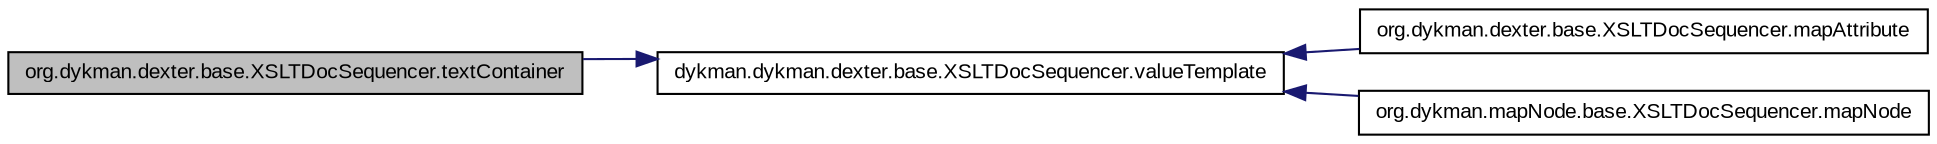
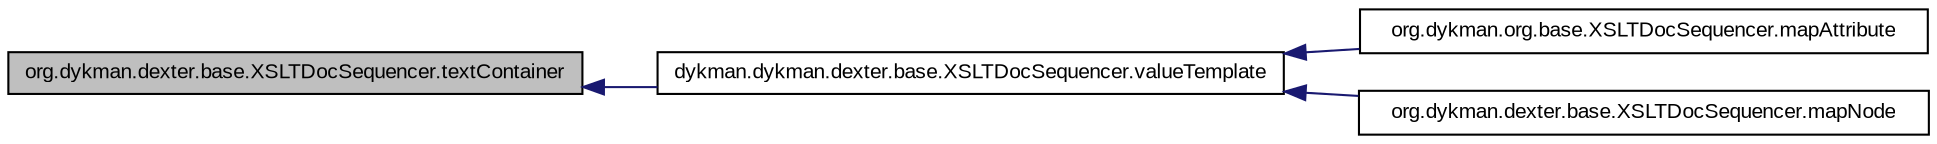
node "org.dykman.dexter.base.XSLTDocSequencer.mapAttribute": label "org.dykman.dexter.base.XSLTDocSequencer.mapAttribute" -> "org.dykman.org.base.XSLTDocSequencer.mapAttribute"
edge "org.dykman.dexter.base.XSLTDocSequencer.textContainer" -> "dykman.dykman.dexter.base.XSLTDocSequencer.valueTemplate": reversed
node "org.dykman.mapNode.base.XSLTDocSequencer.mapNode": label "org.dykman.mapNode.base.XSLTDocSequencer.mapNode" -> "org.dykman.dexter.base.XSLTDocSequencer.mapNode"
